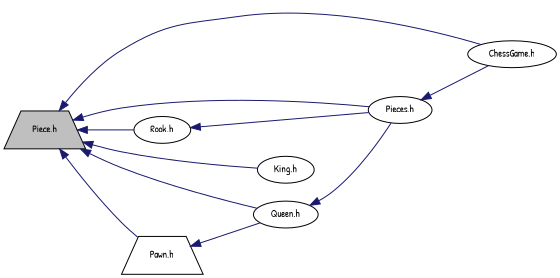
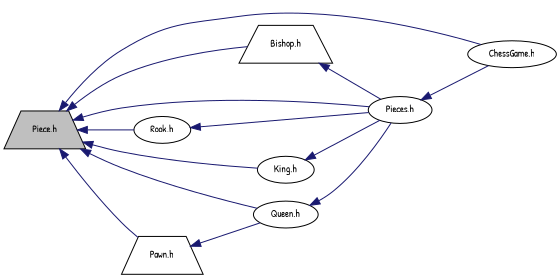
node "Bishop.h": added
edge "Pieces.h" -> "King.h": added
